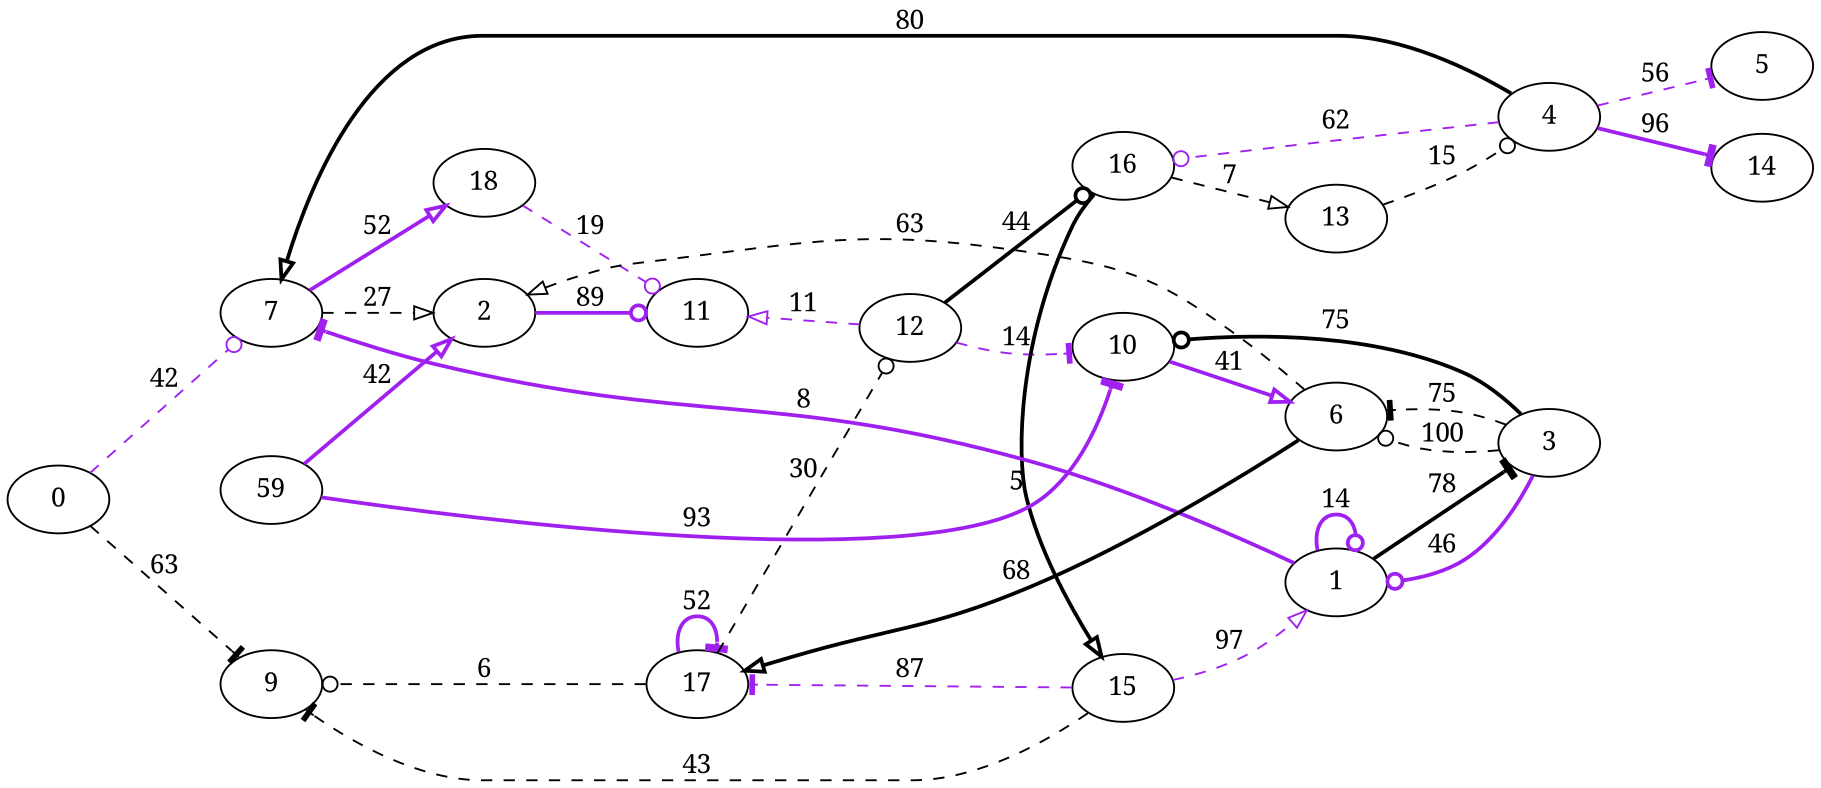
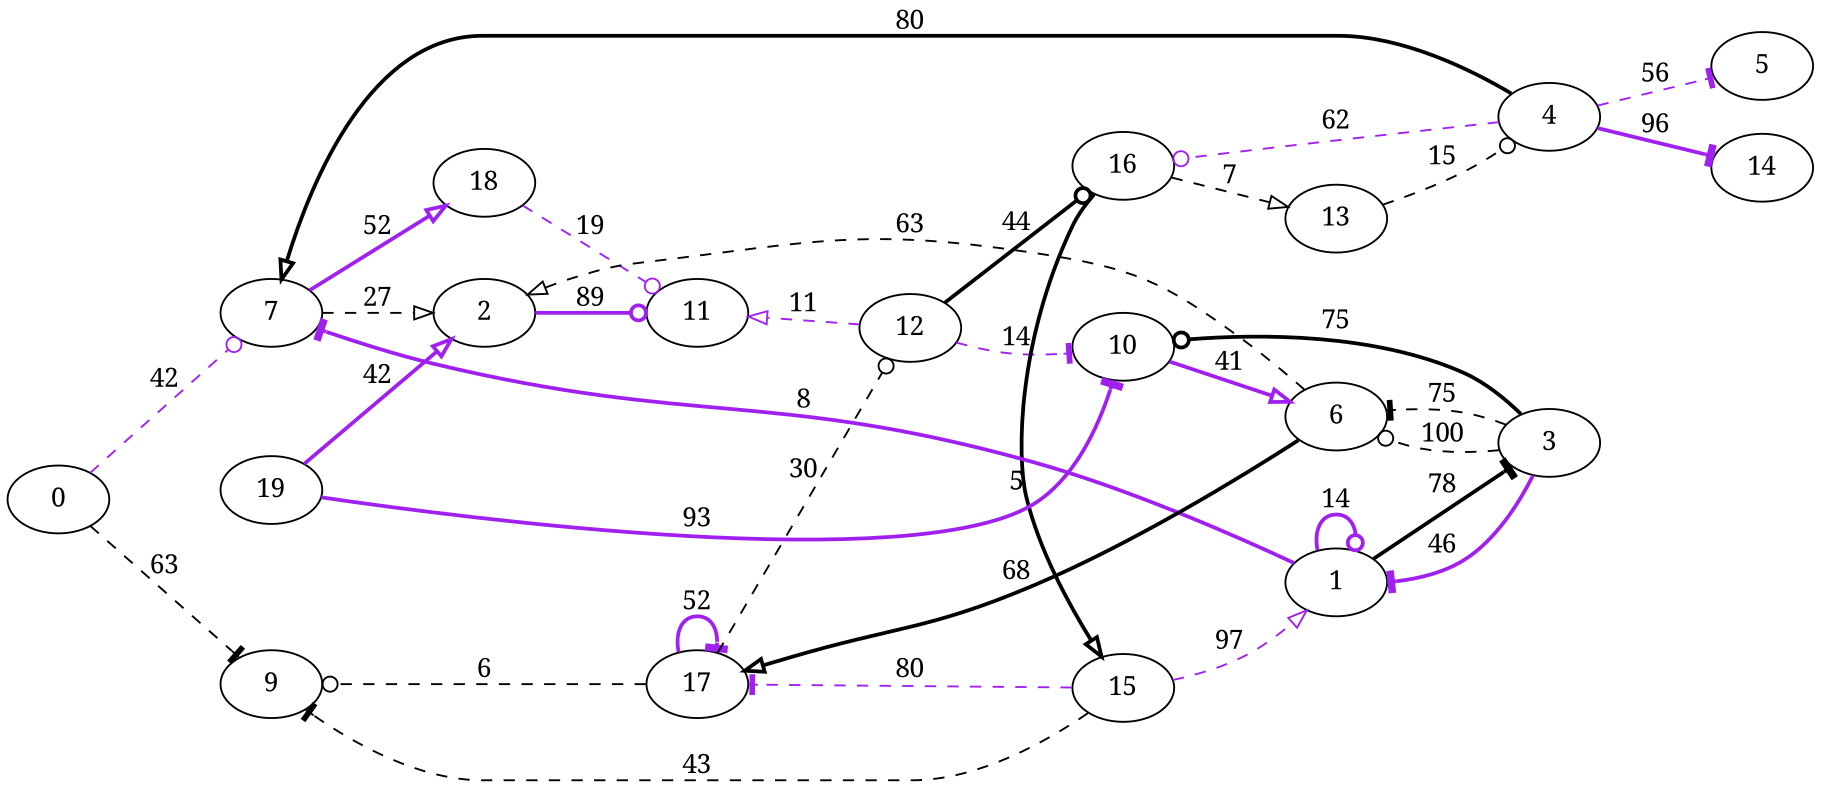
node "59": label "59" -> "19"
edge "3" -> "1": arrowhead odot -> tee
edge "15" -> "17": label "87" -> "80"
